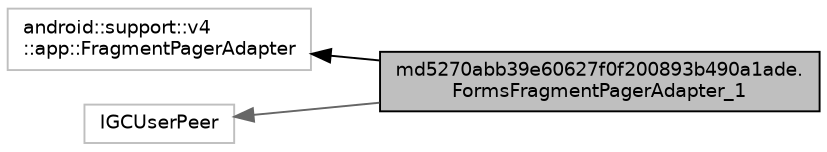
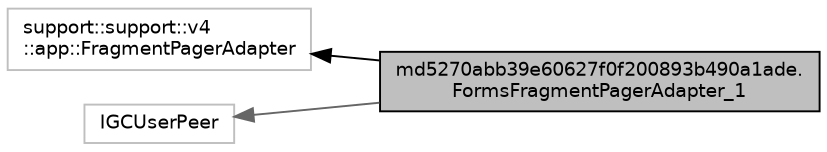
node "android::support::v4 ::app::FragmentPagerAdapter": label "android::support::v4 ::app::FragmentPagerAdapter" -> "support::support::v4 ::app::FragmentPagerAdapter"
